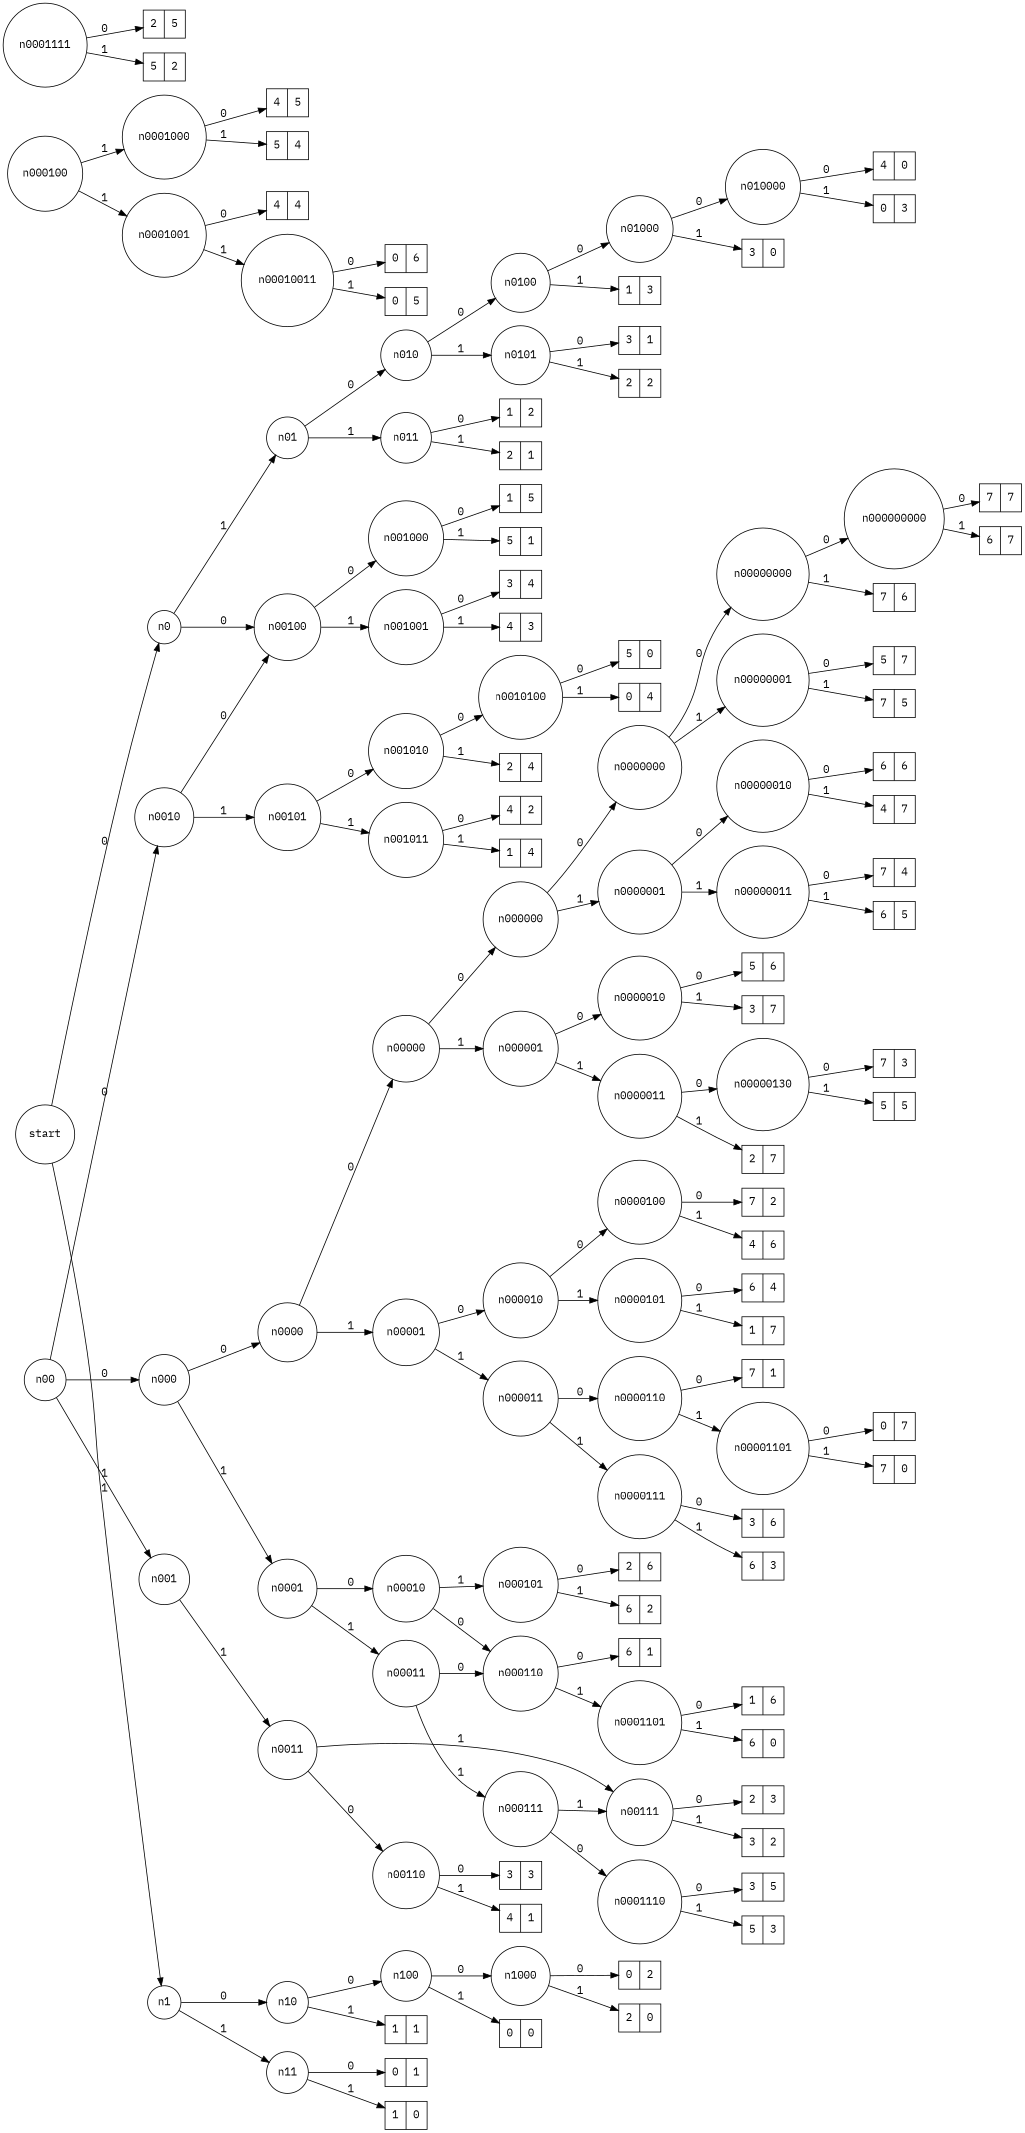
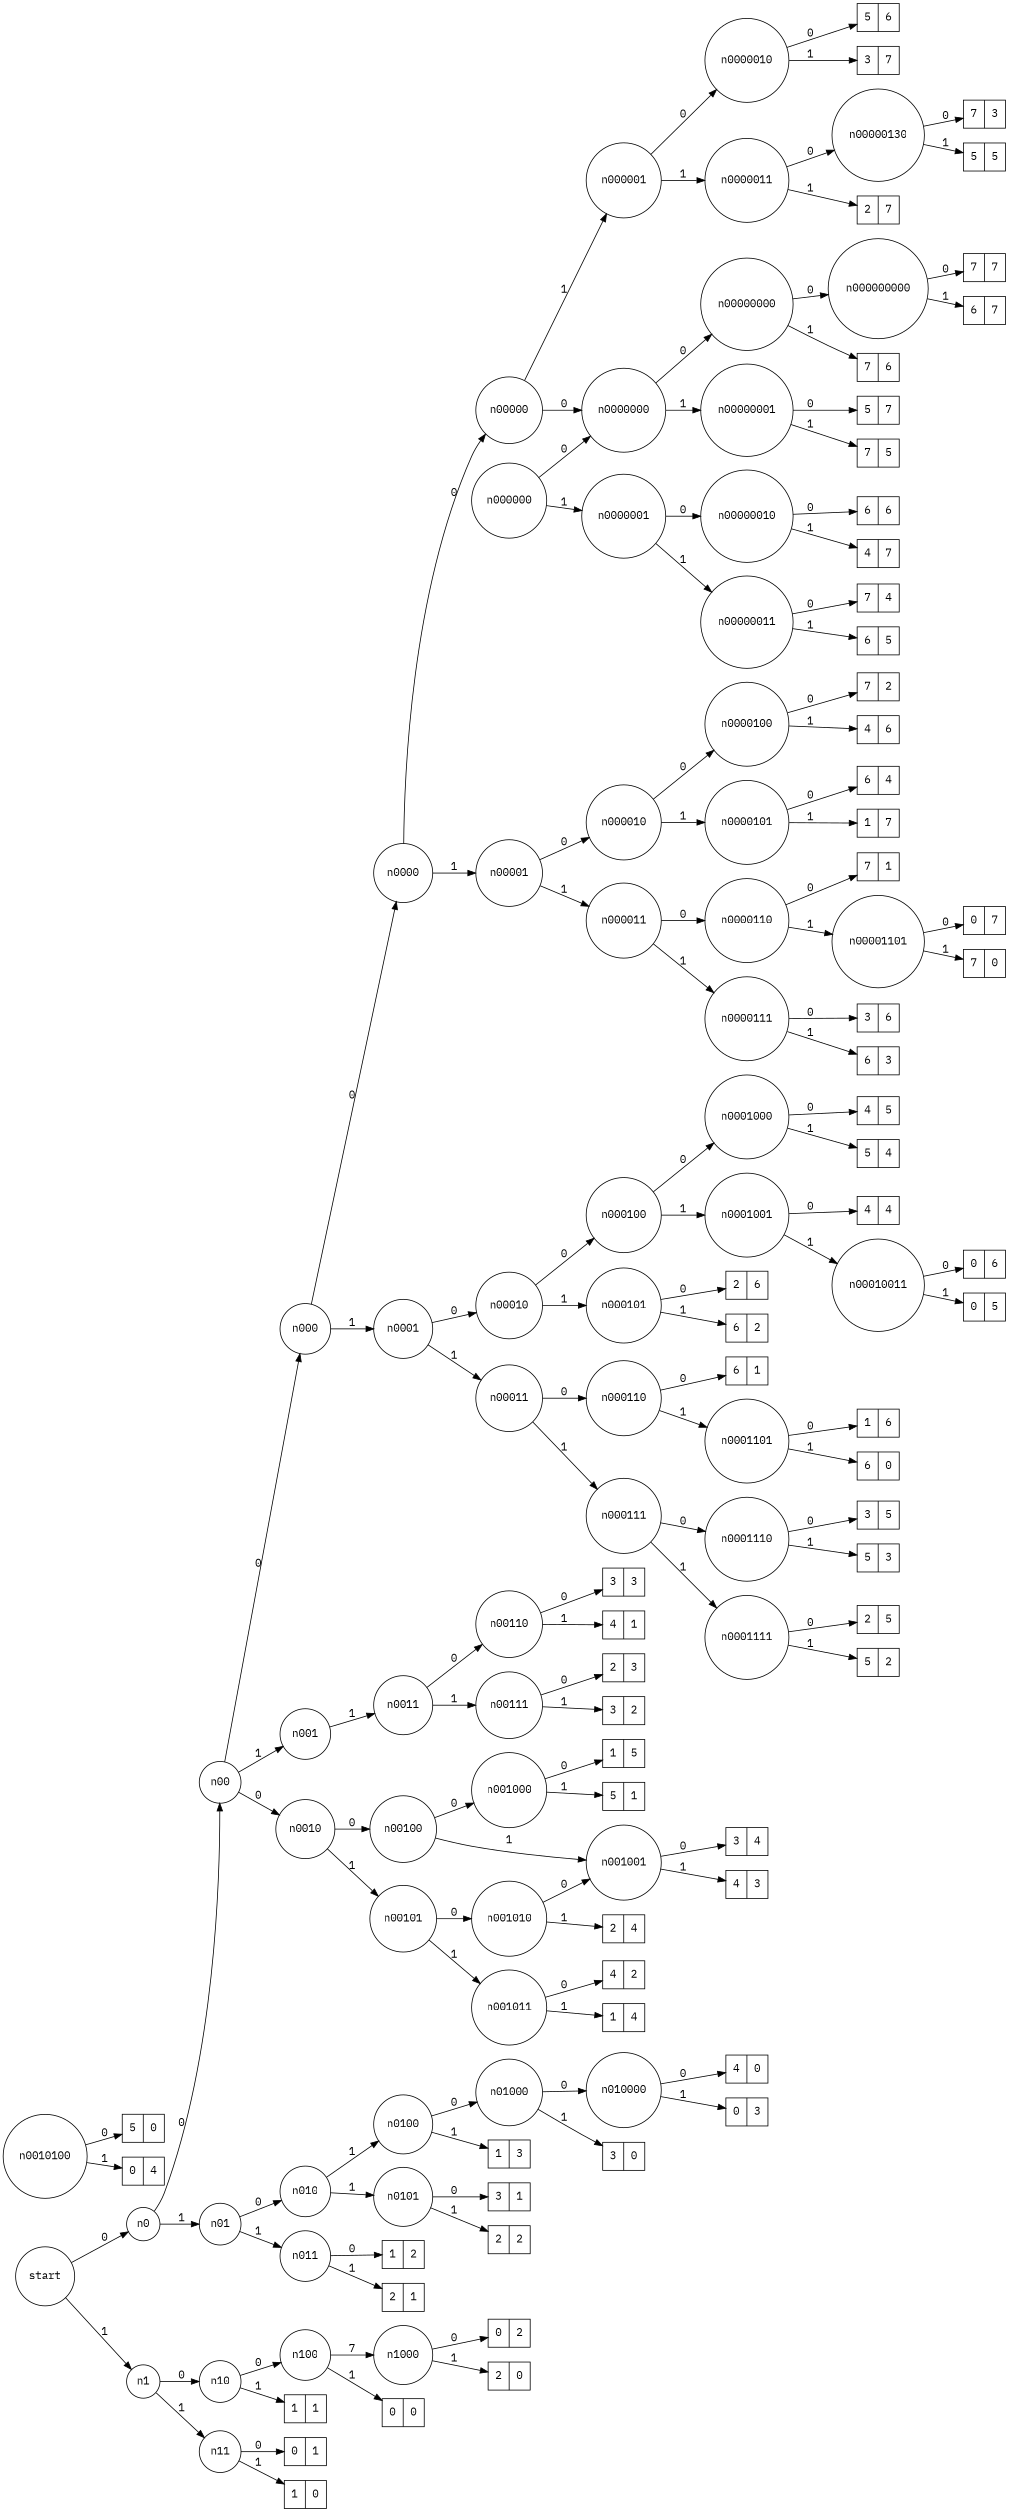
edge "n000100" -> "n0001000": label "1" -> "0"
edge "n010" -> "n0100": label "0" -> "1"
edge "n0" -> "n00100": now "n0" -> "n00"
edge "n001010" -> "n0010100": now "n001010" -> "n001001"
edge "n00000" -> "n000000": now "n00000" -> "n0000000"
edge "n00010" -> "n000110": now "n00010" -> "n000100"
edge "n000111" -> "n00111": now "n000111" -> "n0001111"
edge "n100" -> "n1000": label "0" -> "7"
